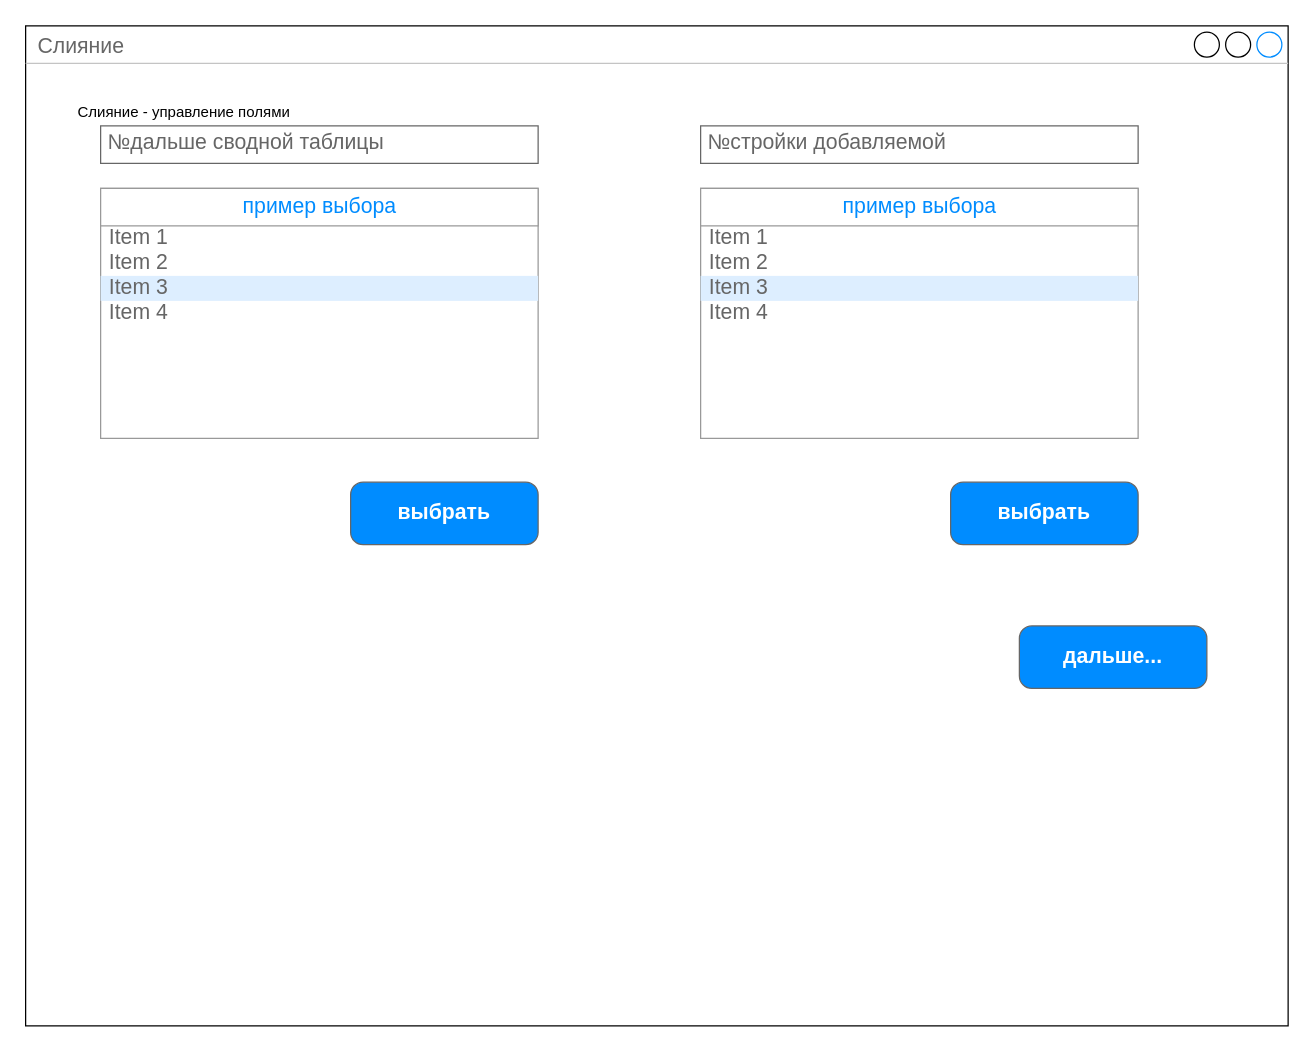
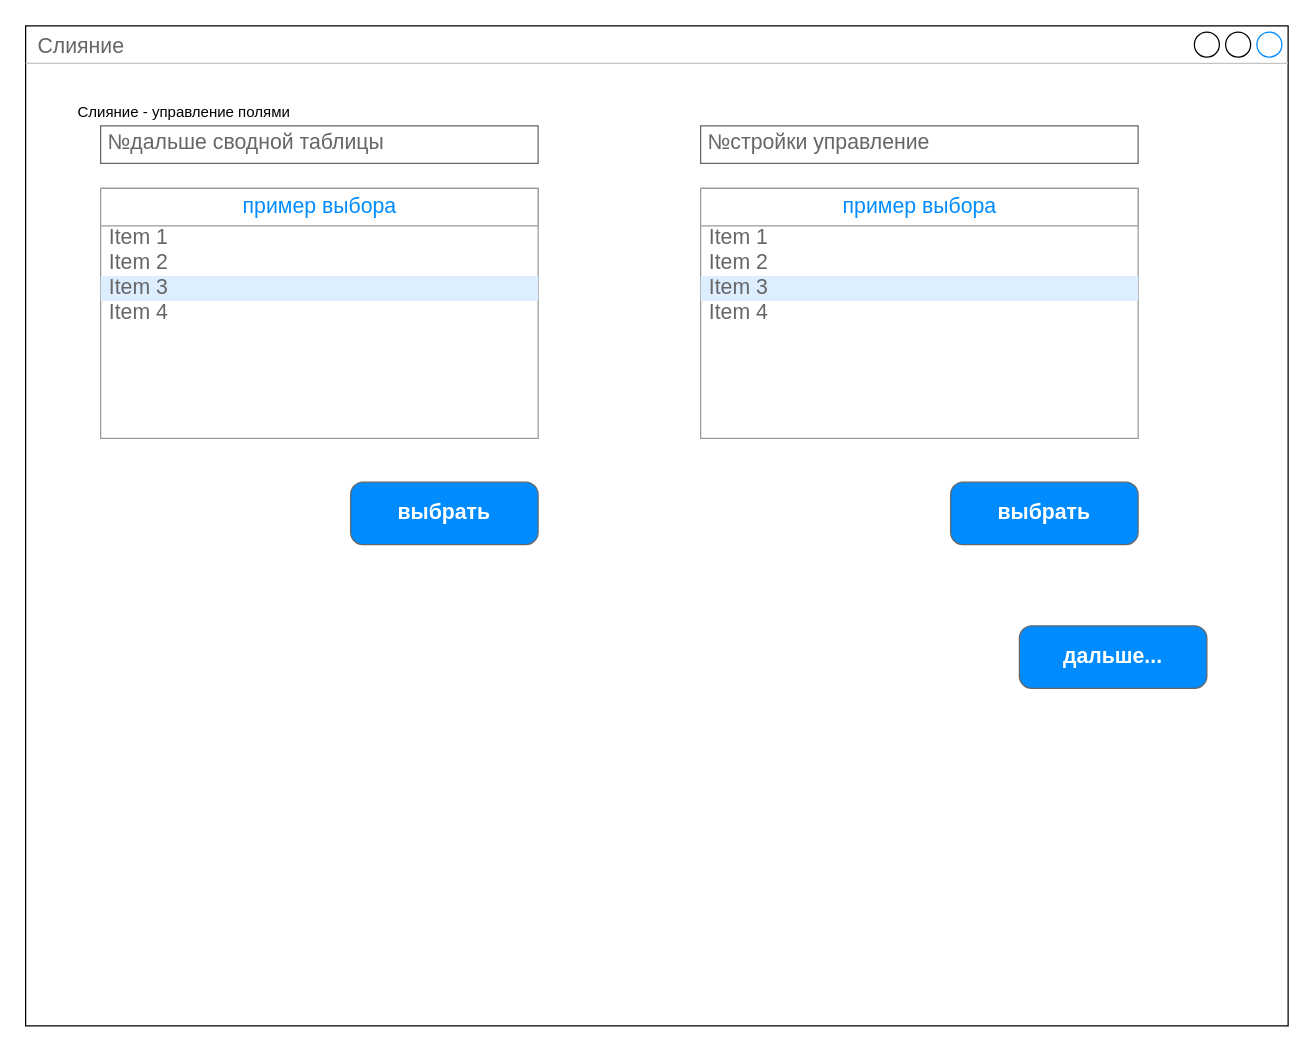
node "№стройки добавляемой": label "№стройки добавляемой" -> "№стройки управление"
